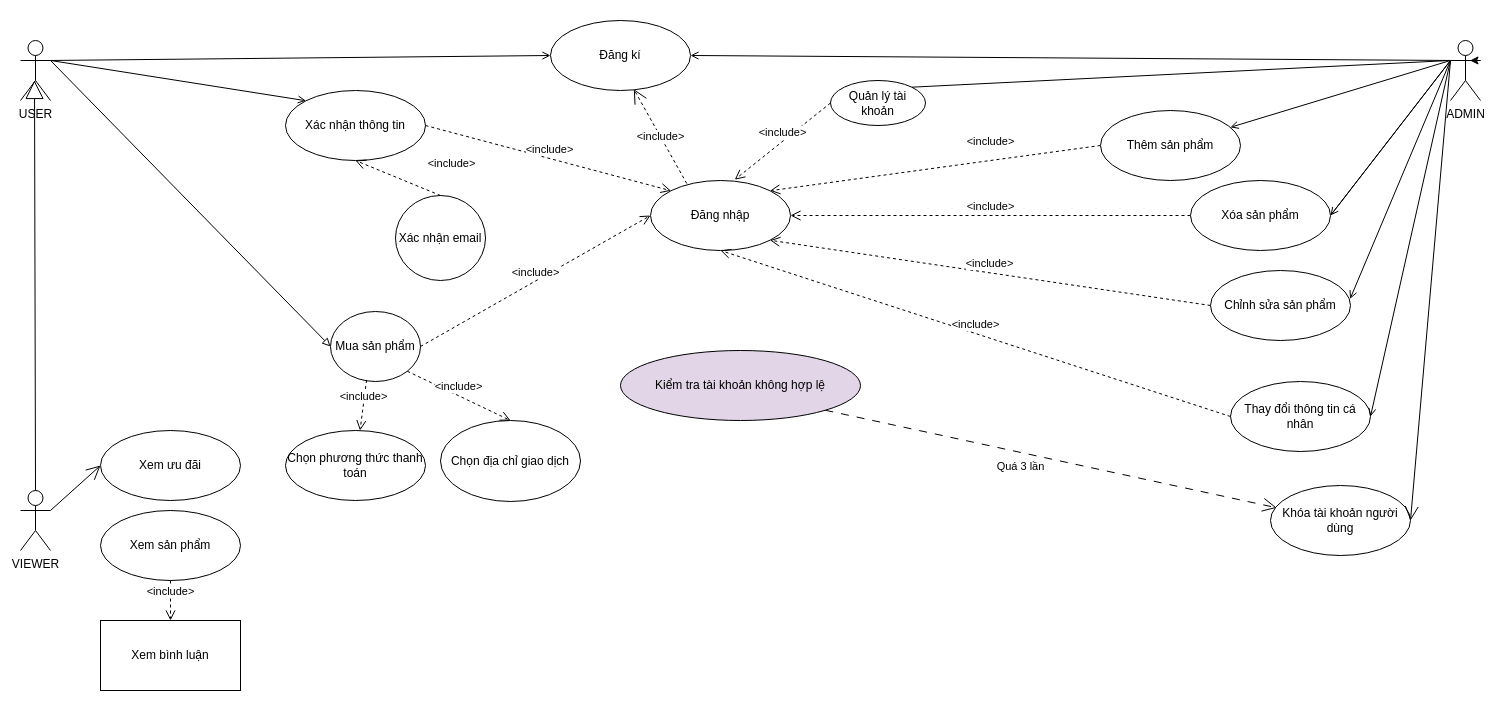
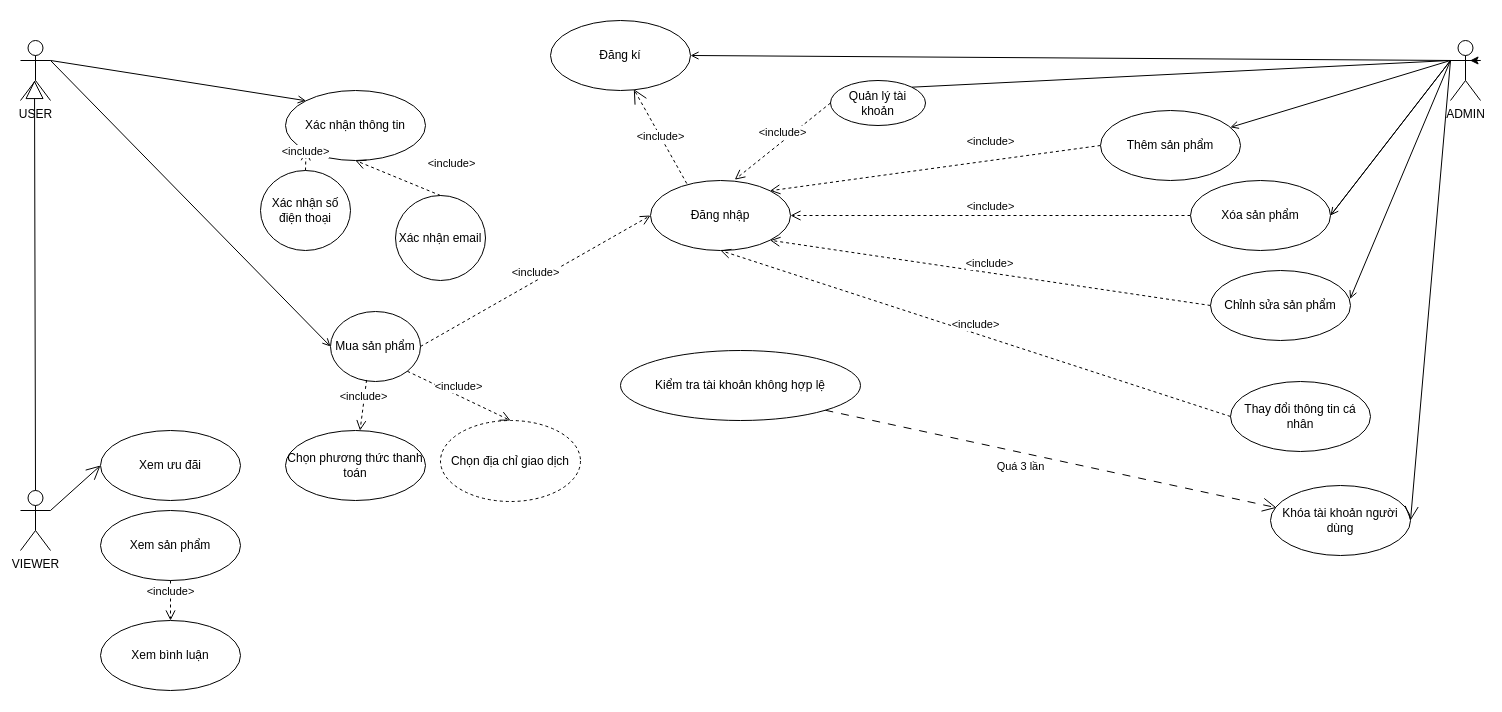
edge "USER" -> "Đăng kí": removed
edge "Xác nhận thông tin" -> "Đăng nhập": removed, label "<include>"
edge "Xác nhận số điện thoại" -> "Xác nhận thông tin": added, label "<include>"
node "Xác nhận số điện thoại": added
edge "ADMIN" -> "Thay đổi thông tin cá nhân": removed
edge "USER" -> "Mua sản phẩm": arrowhead block -> open
node "Kiểm tra tài khoản không hợp lệ": fillcolor #e1d5e7 -> #ffffff
node "Chọn địa chỉ giao dịch": style solid -> dashed
node "Xem bình luận": shape rectangle -> ellipse
